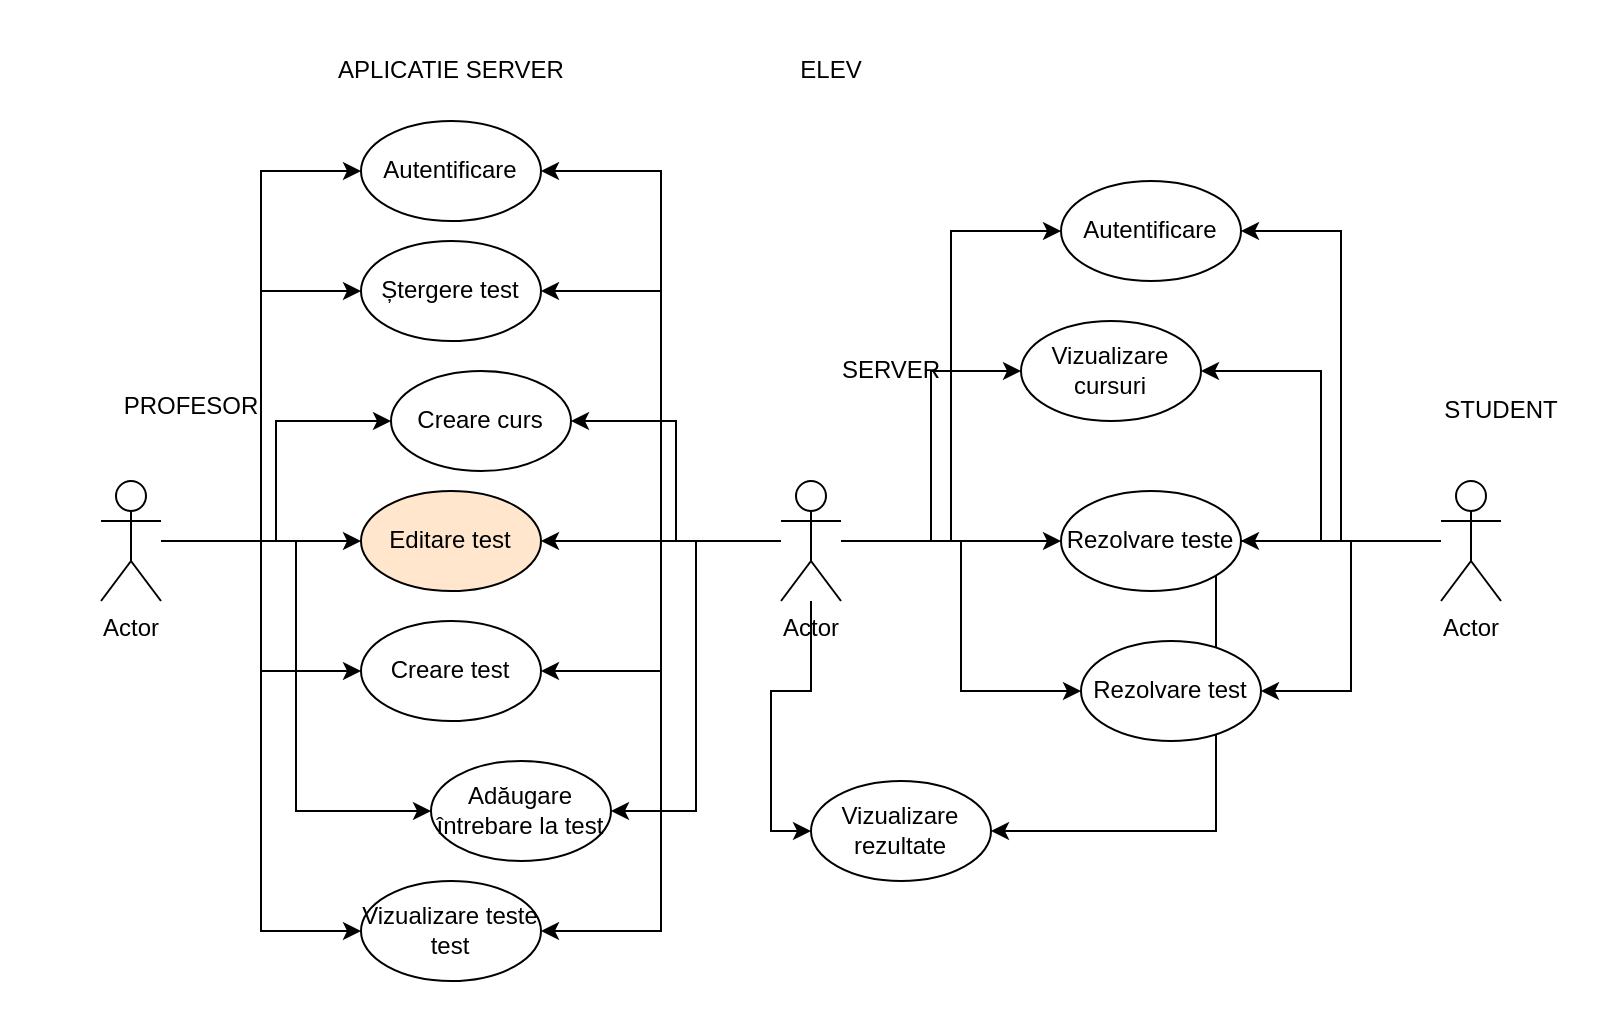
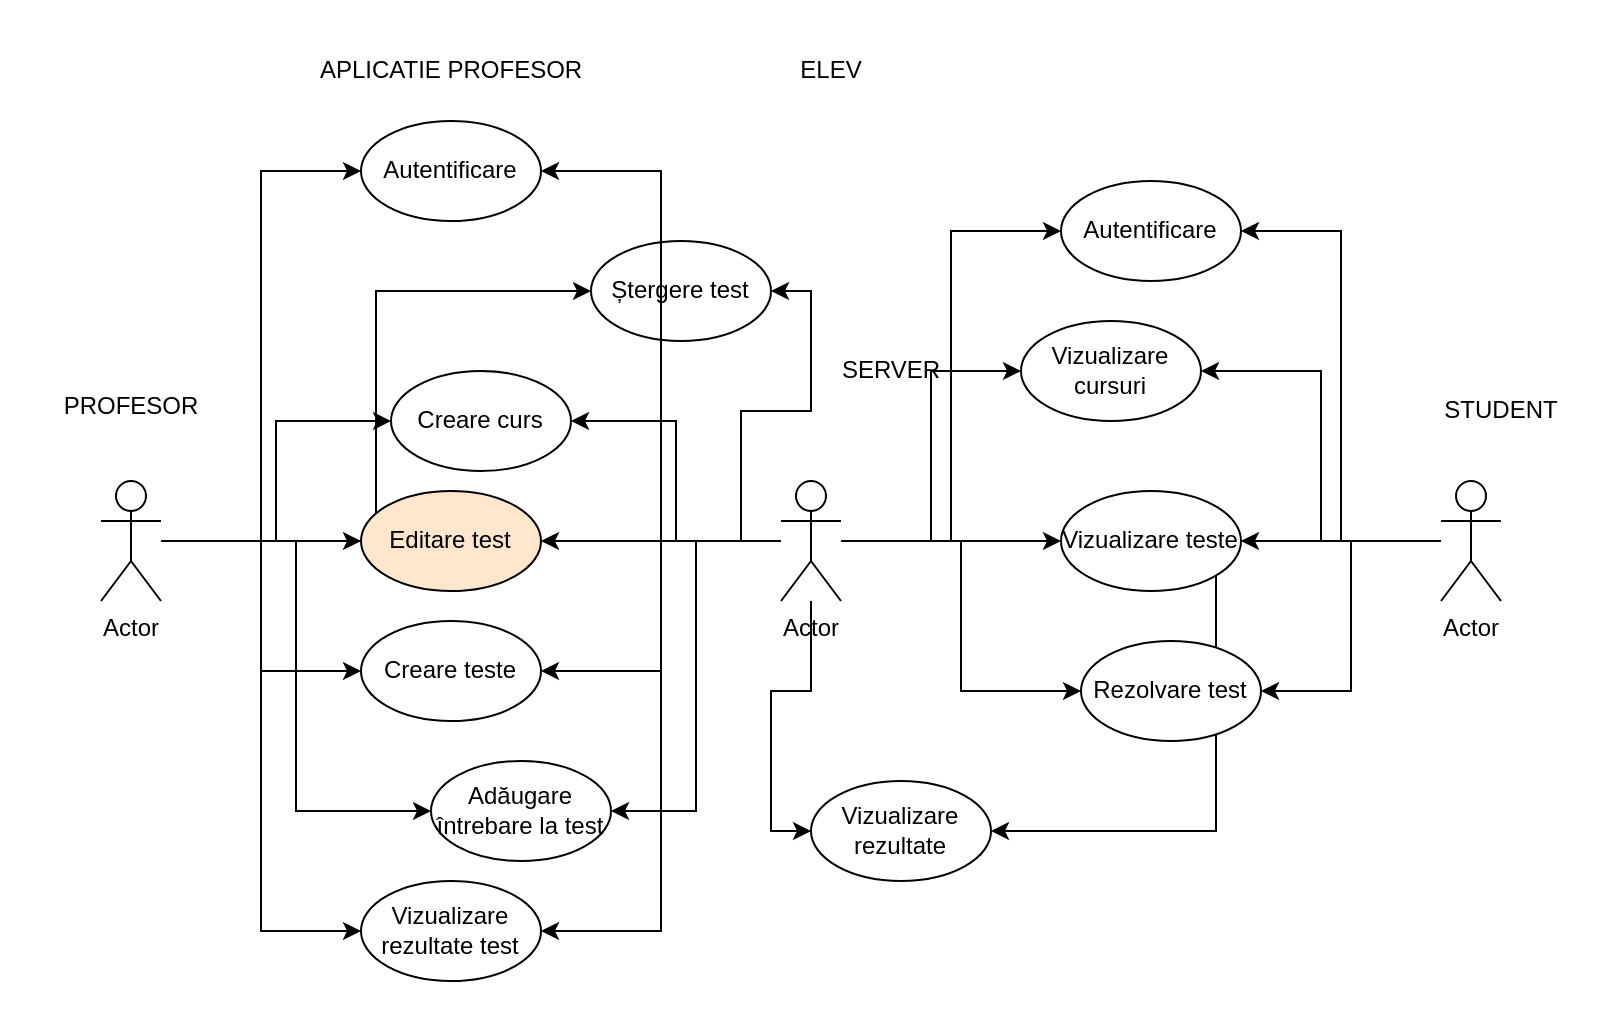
node "APLICATIE SERVER": label "APLICATIE SERVER" -> "APLICATIE PROFESOR"
node "Ștergere test": moved (451, 291) -> (681, 291)
node "PROFESOR": moved (191, 421) -> (131, 421)
node "Rezolvare teste": label "Rezolvare teste" -> "Vizualizare teste"
node "Creare test": label "Creare test" -> "Creare teste"
node "Vizualizare teste test": label "Vizualizare teste test" -> "Vizualizare rezultate test"
